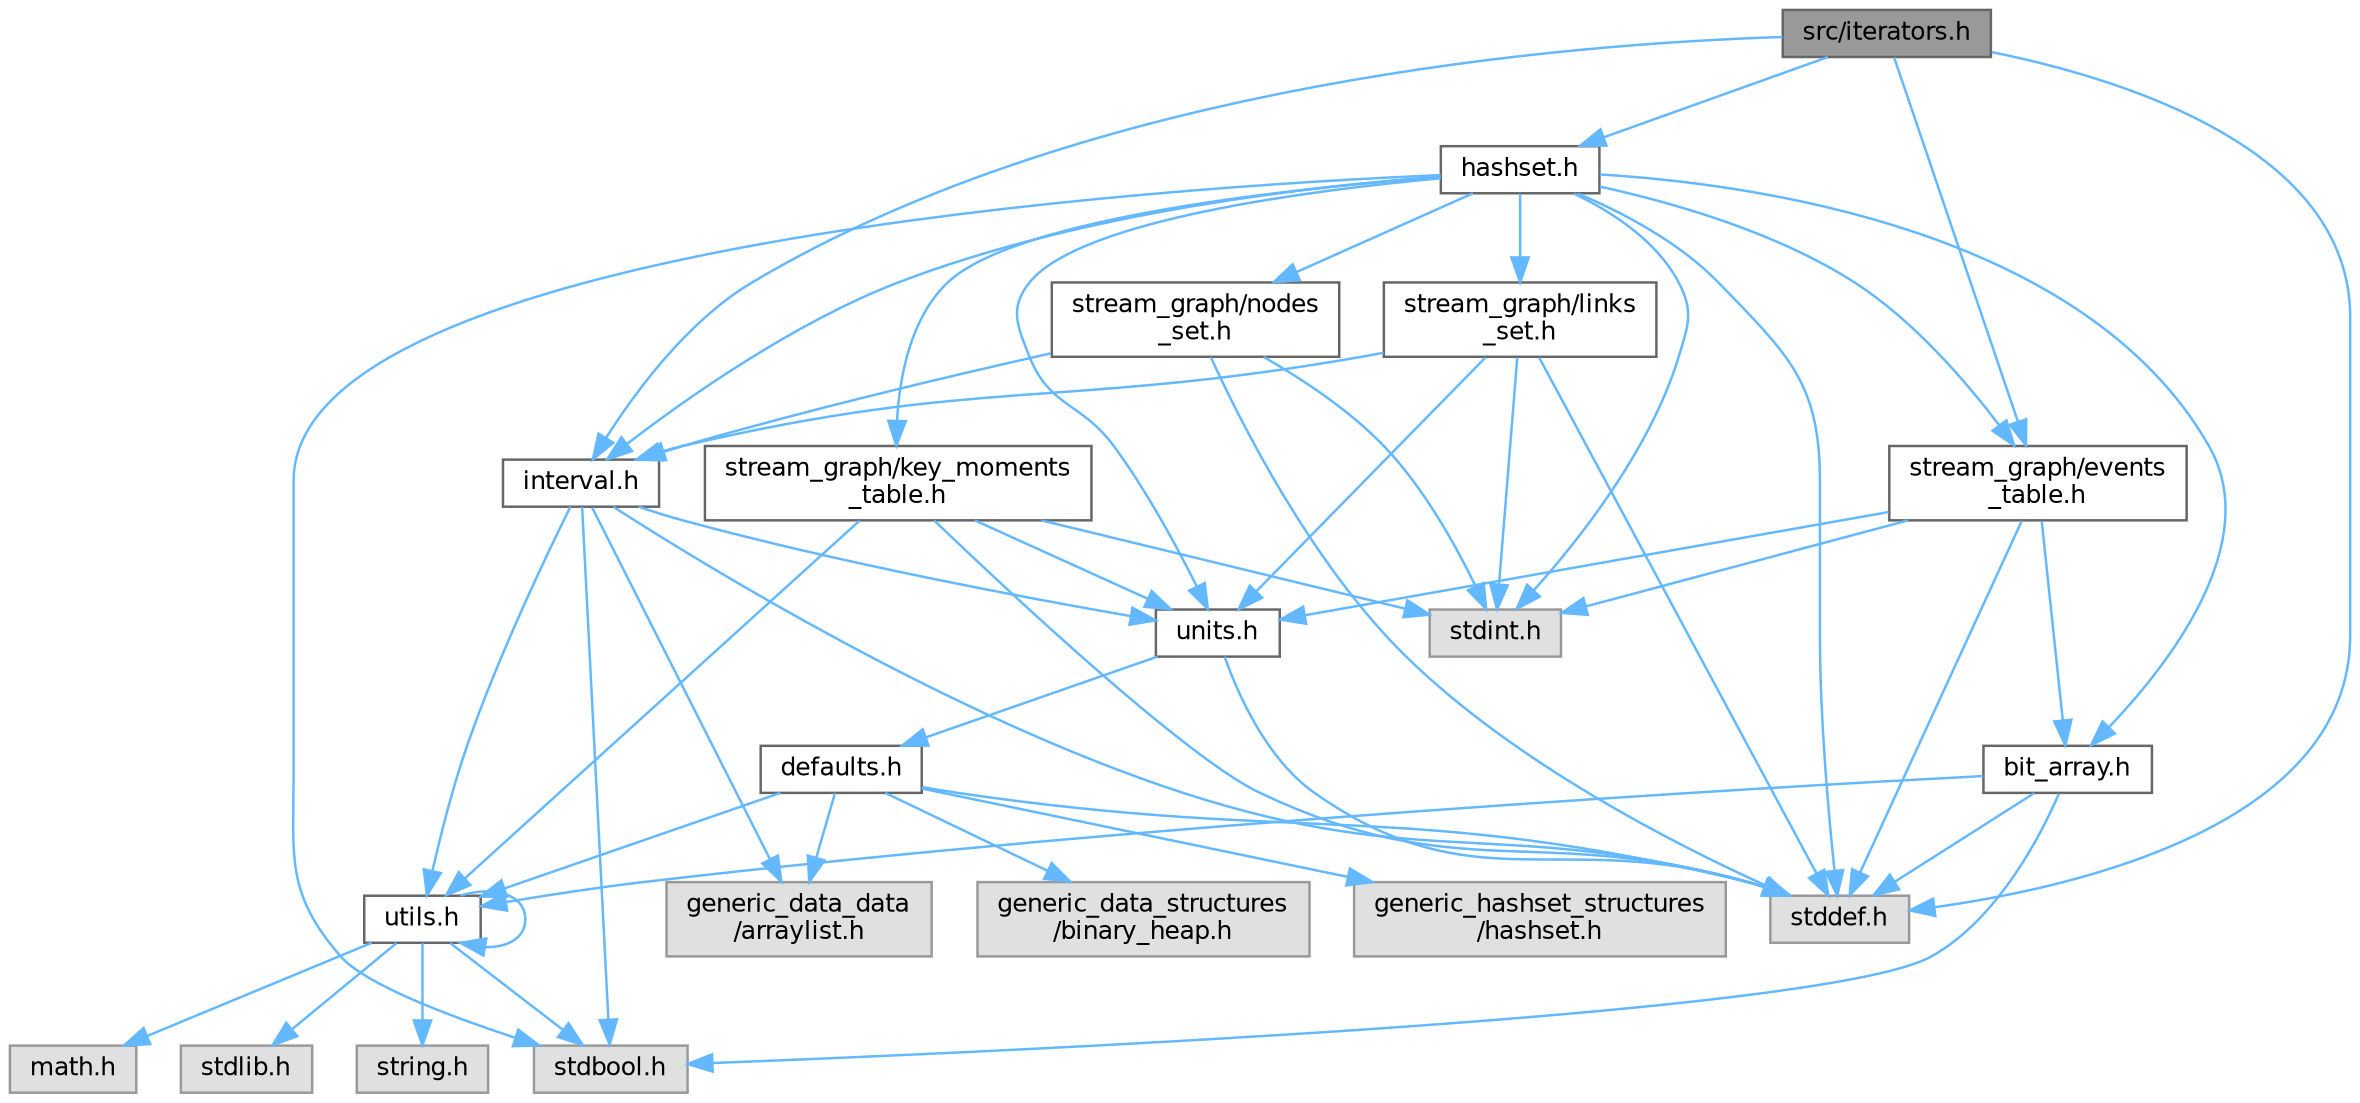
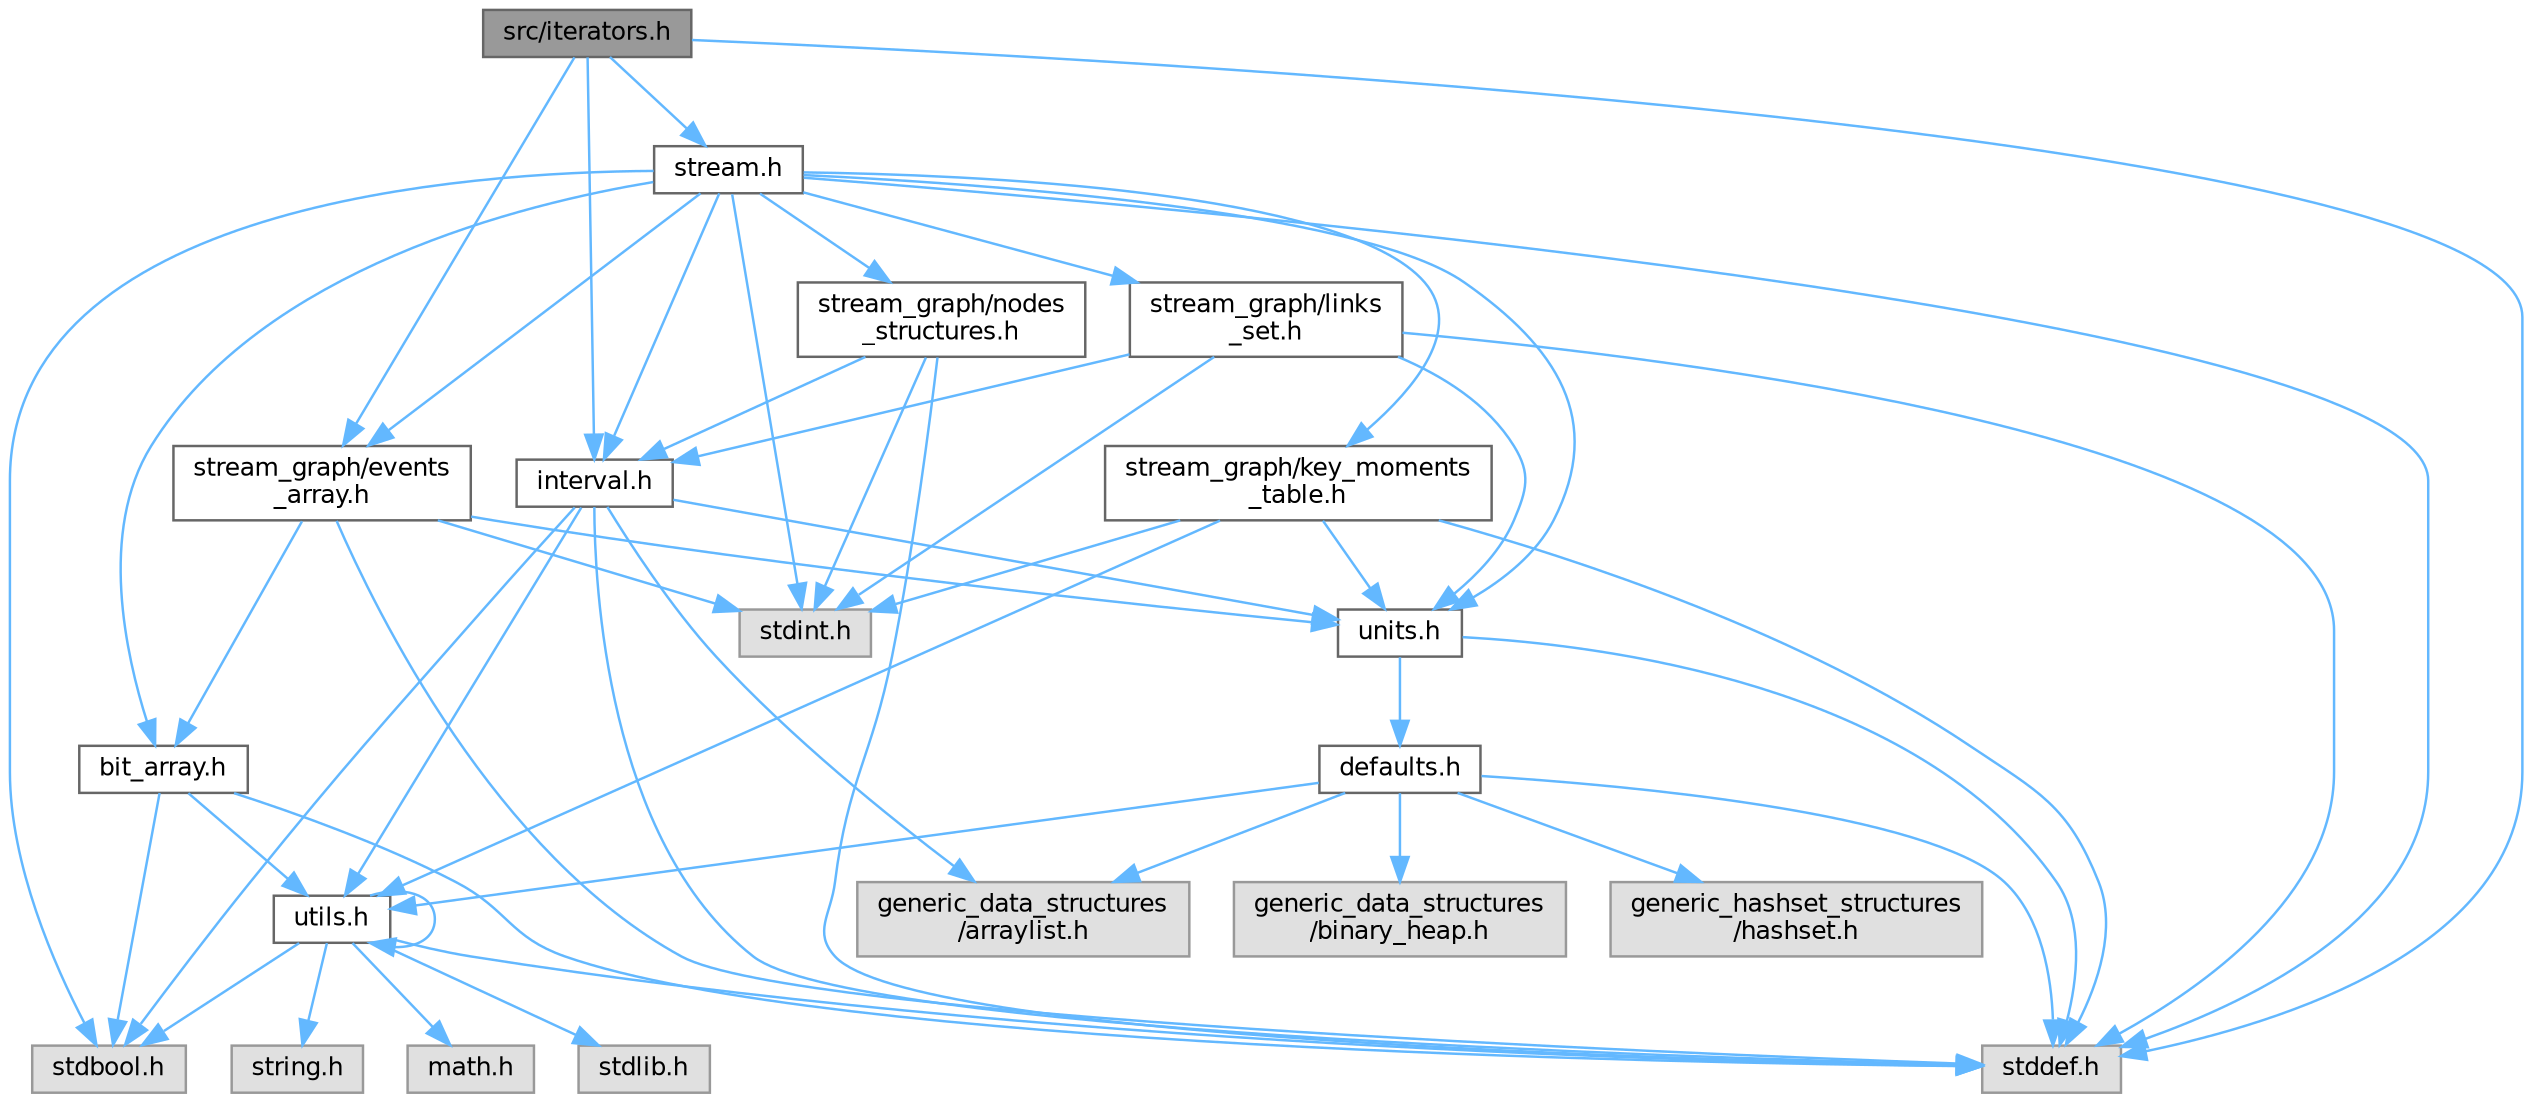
node "hashset.h": label "hashset.h" -> "stream.h"
node "stream_graph/nodes _set.h": label "stream_graph/nodes _set.h" -> "stream_graph/nodes _structures.h"
node "stream_graph/events _table.h": label "stream_graph/events _table.h" -> "stream_graph/events _array.h"
node "generic_data_data /arraylist.h": label "generic_data_data /arraylist.h" -> "generic_data_structures /arraylist.h"
edge "utils.h" -> "stddef.h": added
